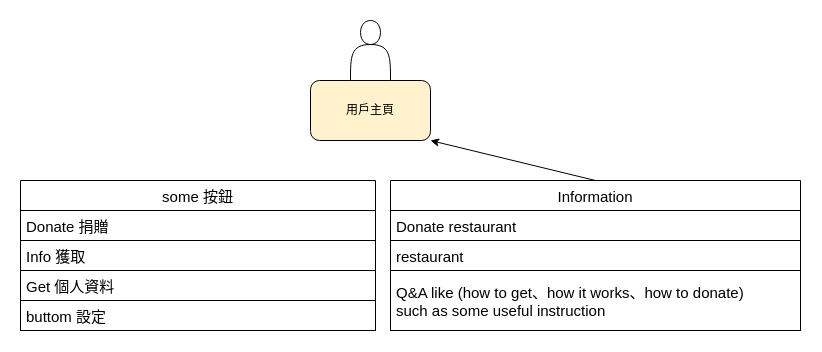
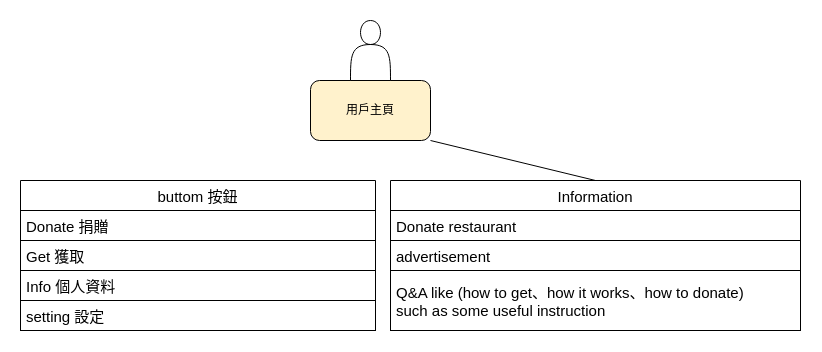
edge "Information" -> "用戶主頁": arrowhead classic -> none
node "some 按鈕": label "some 按鈕" -> "buttom 按鈕"
node "Info 獲取": label "Info 獲取" -> "Get 獲取"
node "restaurant": label "restaurant" -> "advertisement"
node "Get 個人資料": label "Get 個人資料" -> "Info 個人資料"
node "buttom 設定": label "buttom 設定" -> "setting 設定"
